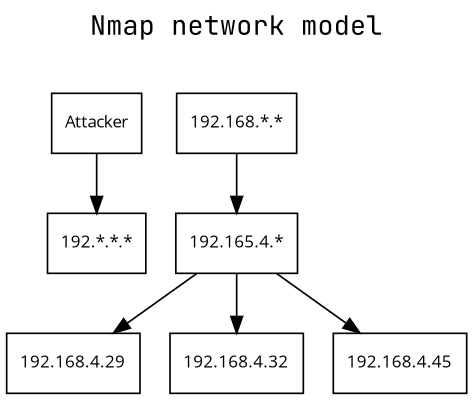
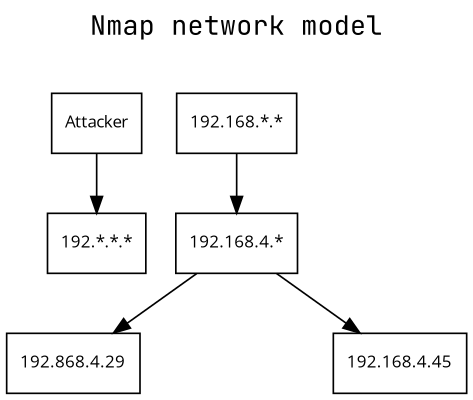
node "192.165.4.*": label "192.165.4.*" -> "192.168.4.*"
node "192.168.4.29": label "192.168.4.29" -> "192.868.4.29"
node "192.168.4.32": removed
